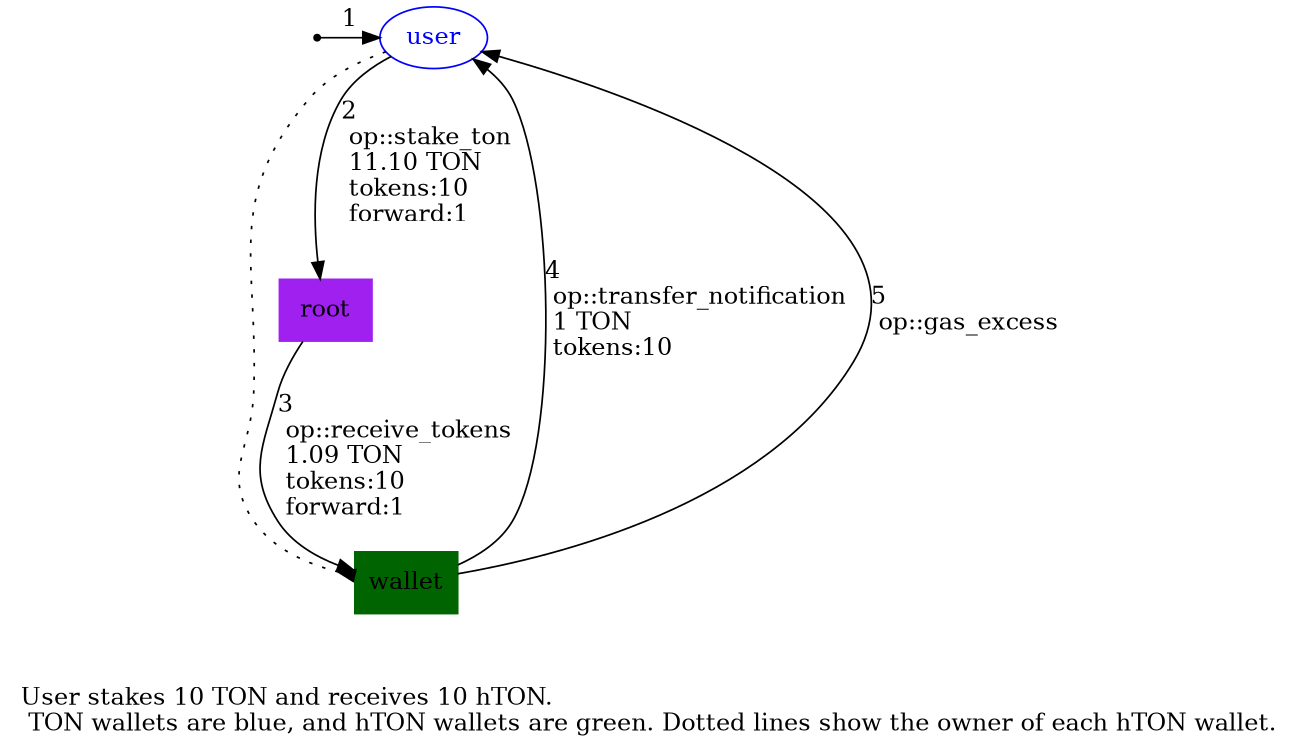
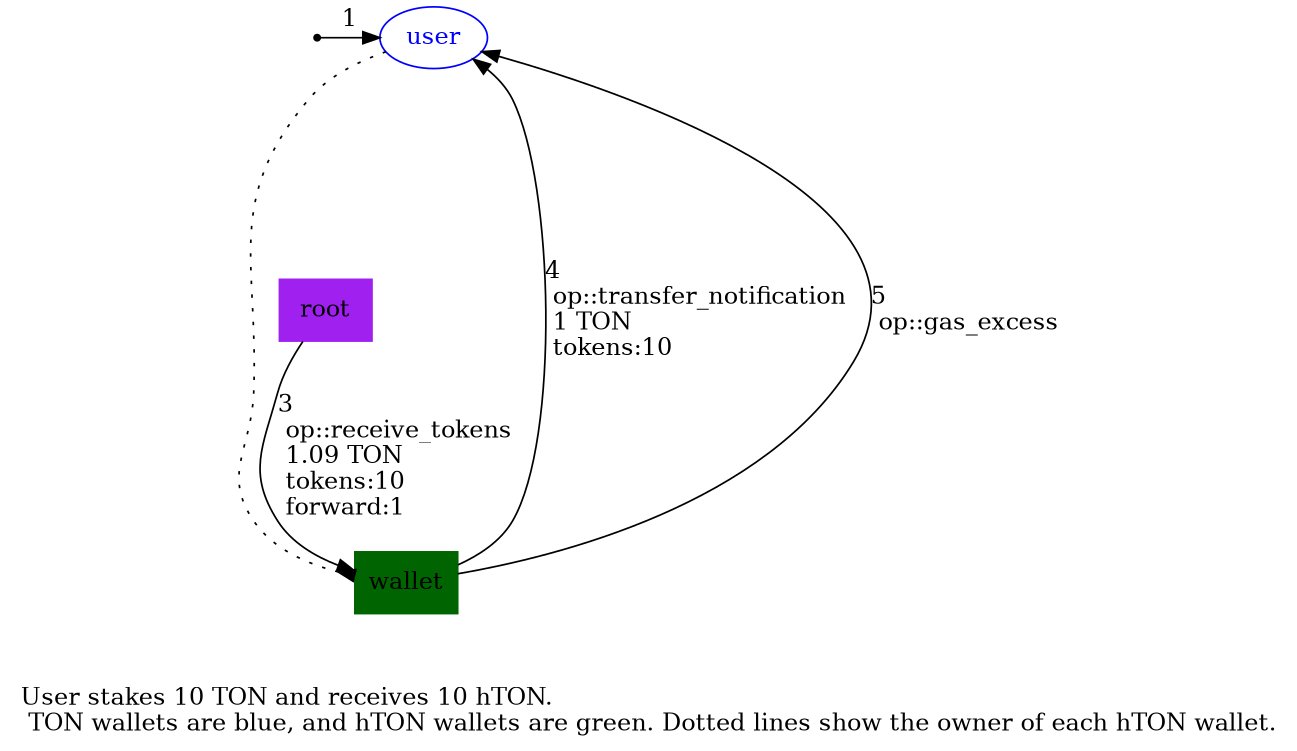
edge "user" -> "root": removed, label "2 op::stake_ton 11.10 TON tokens:10 forward:1"
